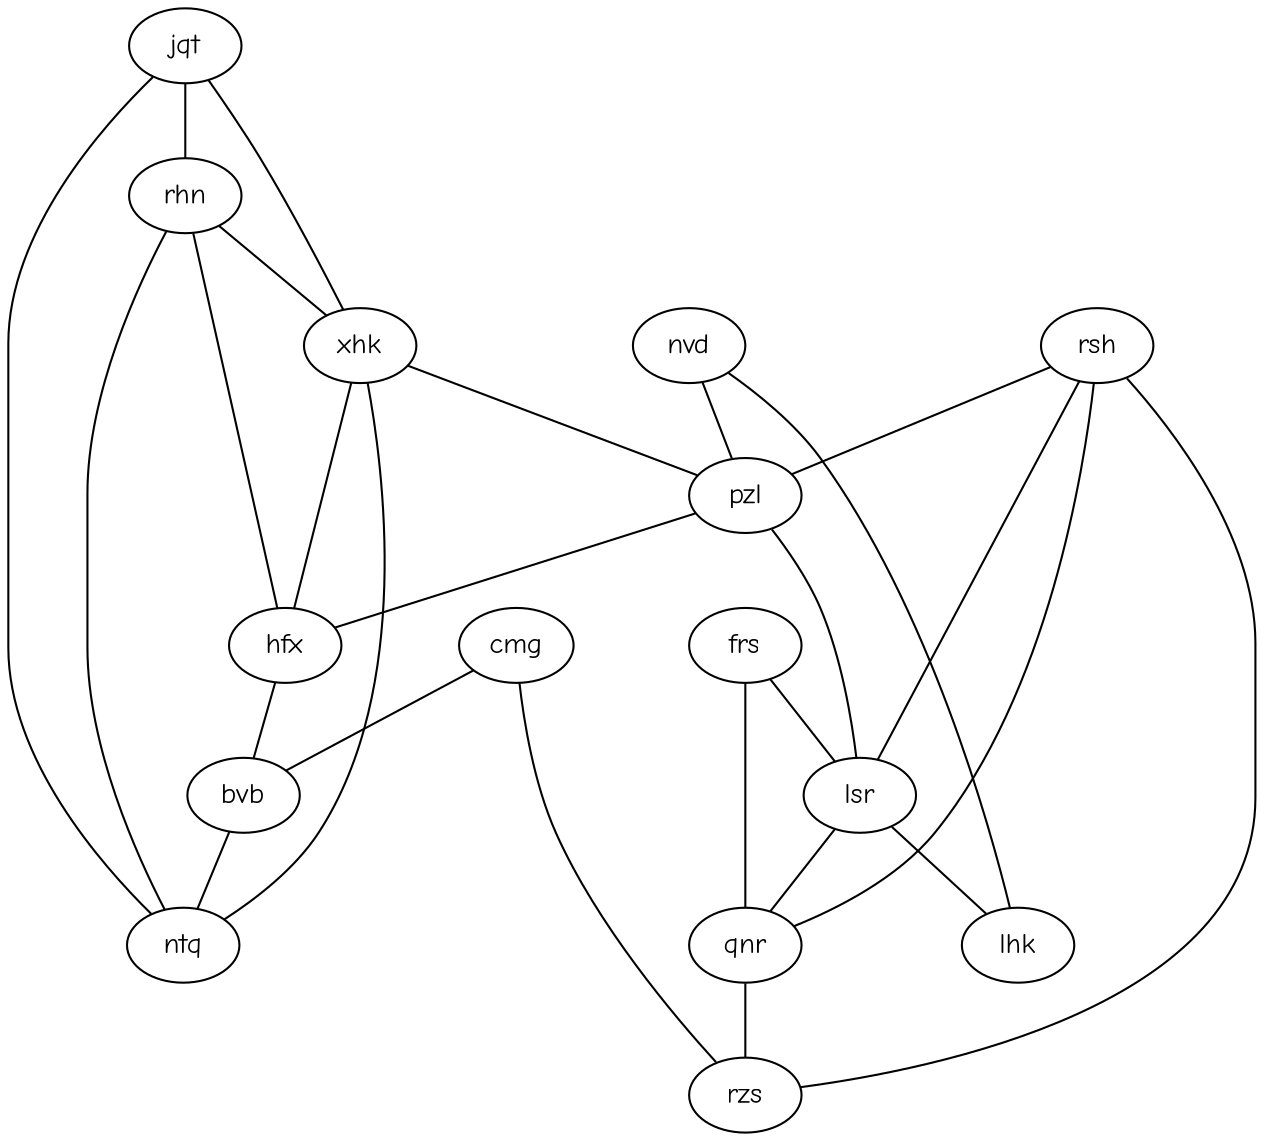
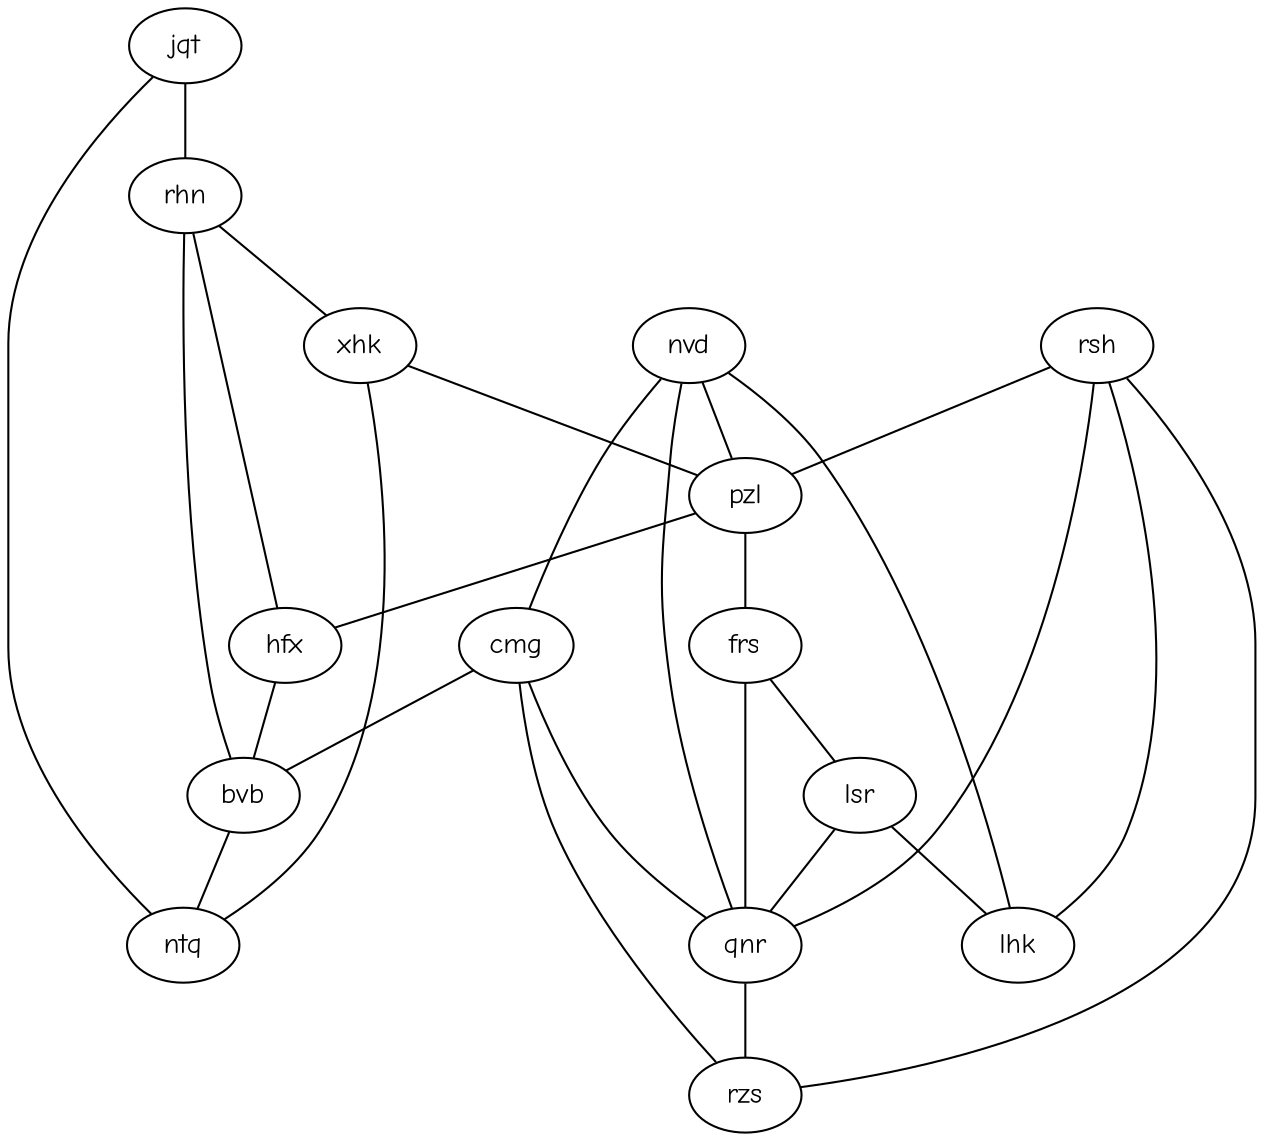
edge "jqt" -- "xhk": removed
edge "nvd" -- "cmg": added
edge "xhk" -- "hfx": removed
edge "rhn" -- "ntq": now "rhn" -- "bvb"
edge "rsh" -- "lsr": now "rsh" -- "lhk"
edge "pzl" -- "lsr": now "pzl" -- "frs"
edge "nvd" -- "qnr": added
edge "cmg" -- "qnr": added
